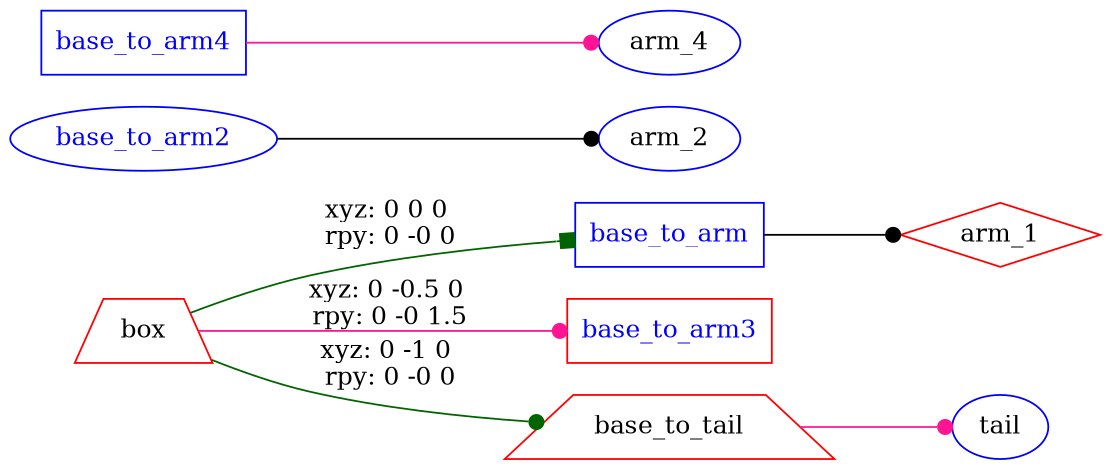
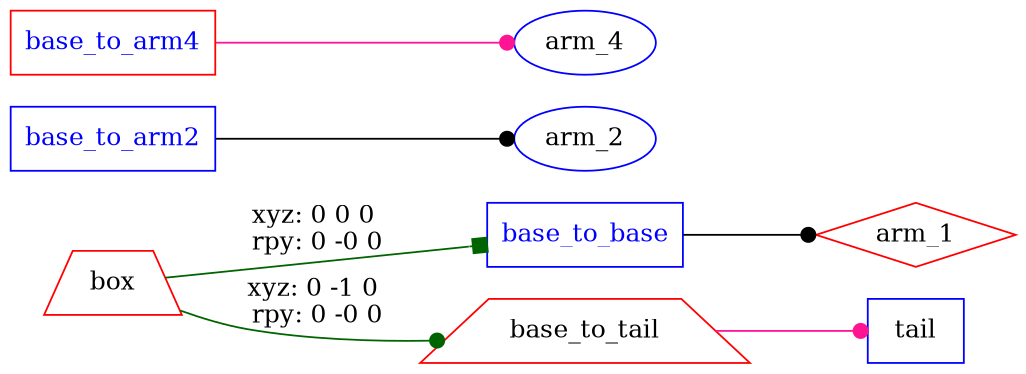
node "base_to_arm4": color blue -> red
node "base_to_arm2": shape ellipse -> box
node "base_to_arm": label "base_to_arm" -> "base_to_base"
node "base_to_arm3": removed
node "tail": shape ellipse -> box
